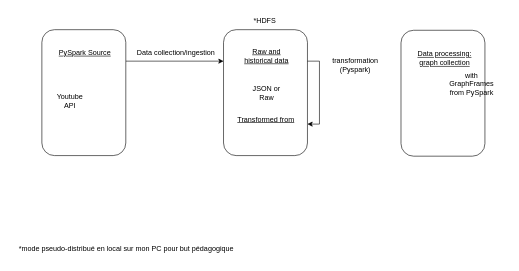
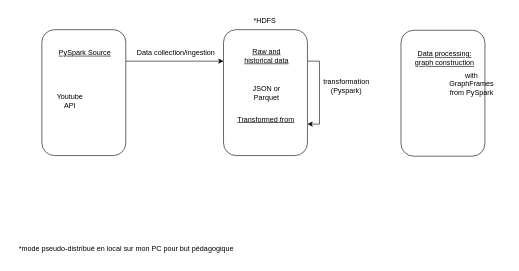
node "Data processing: graph collection": label "Data processing: graph collection" -> "Data processing: graph construction"
node "transformation (Pyspark)": moved (356, 65) -> (347, 86)
node "JSON or Raw": label "JSON or Raw" -> "JSON or Parquet"
